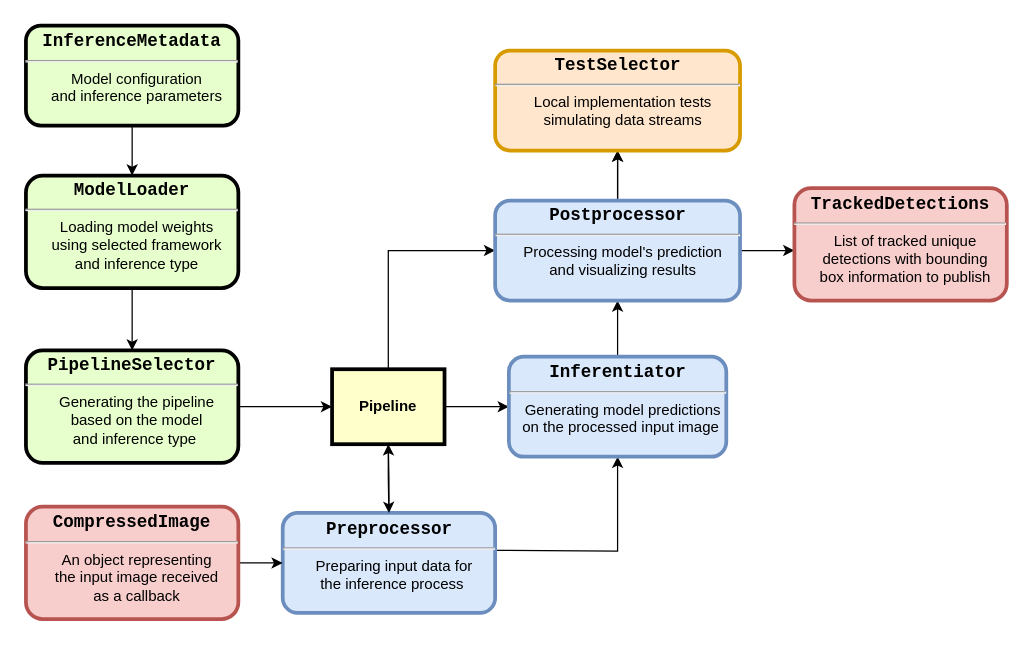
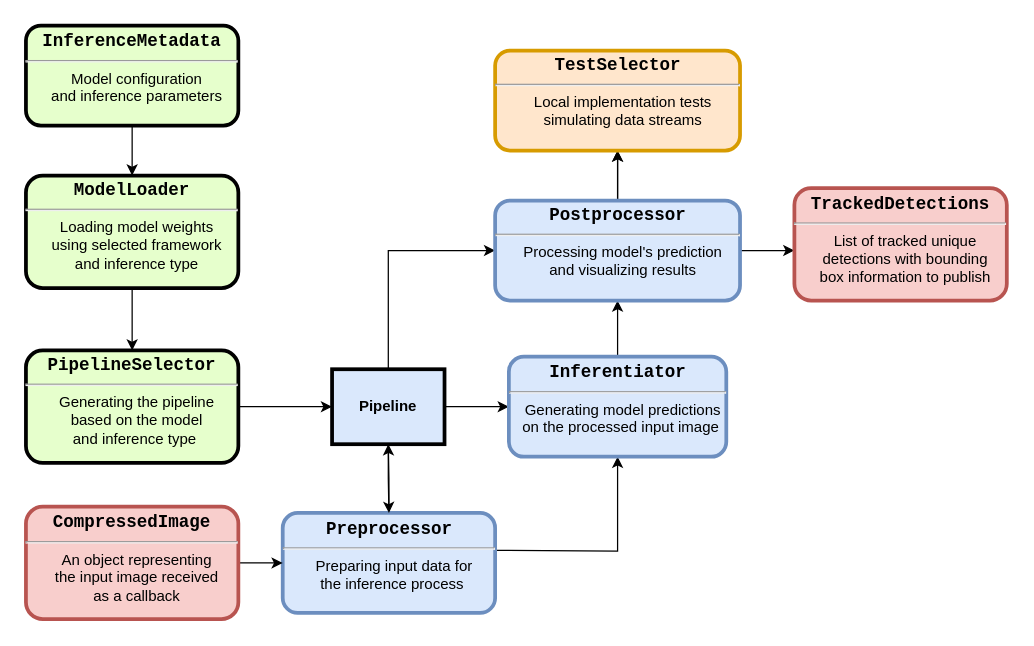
node "Pipeline": fillcolor #ffffcc -> #dae8fc
